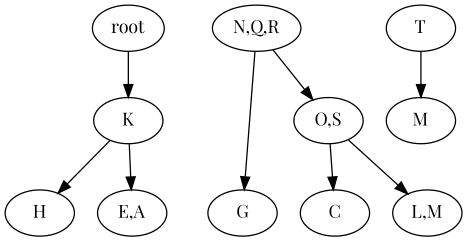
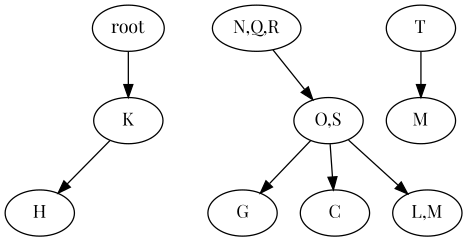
edge "N,Q,R" -> "G": now "O,S" -> "G"
node "E,A": removed
